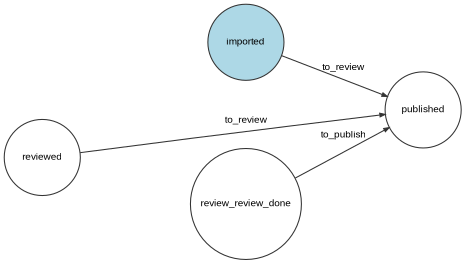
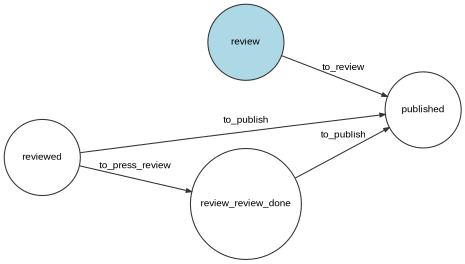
node "imported": label "imported" -> "review"
edge "reviewed" -> "published": label "to_review" -> "to_publish"
edge "reviewed" -> "review_review_done": added, label "to_press_review"
